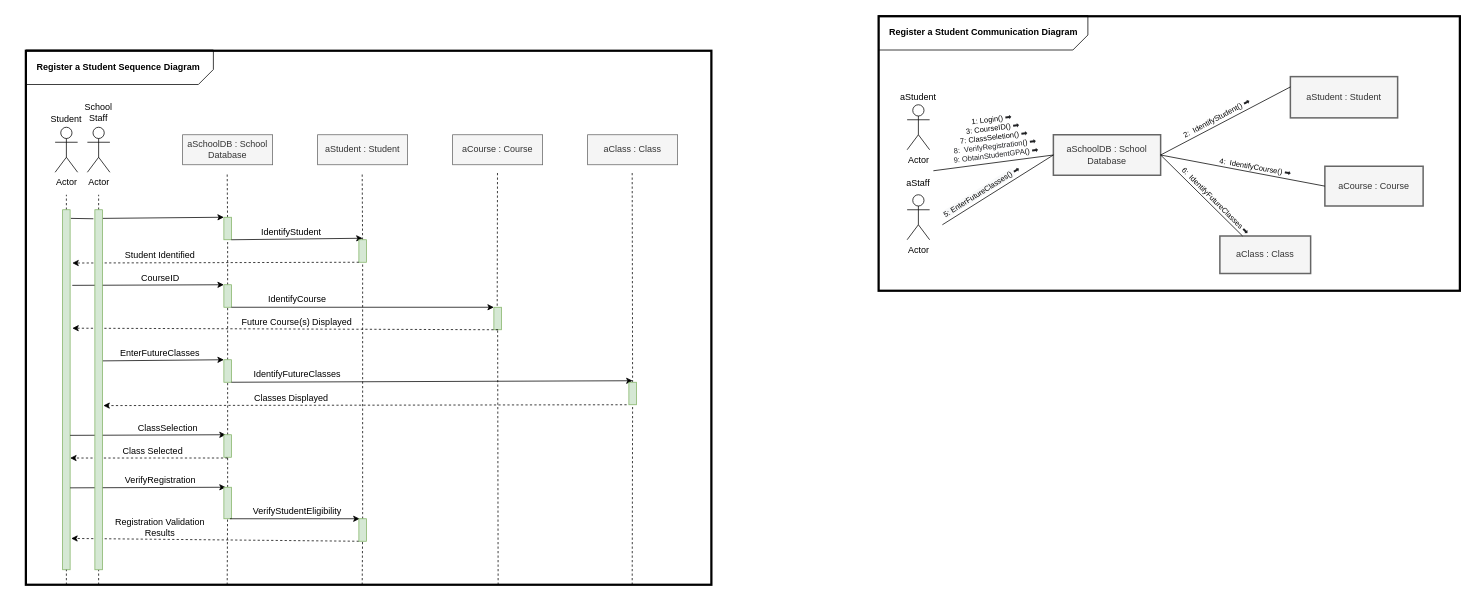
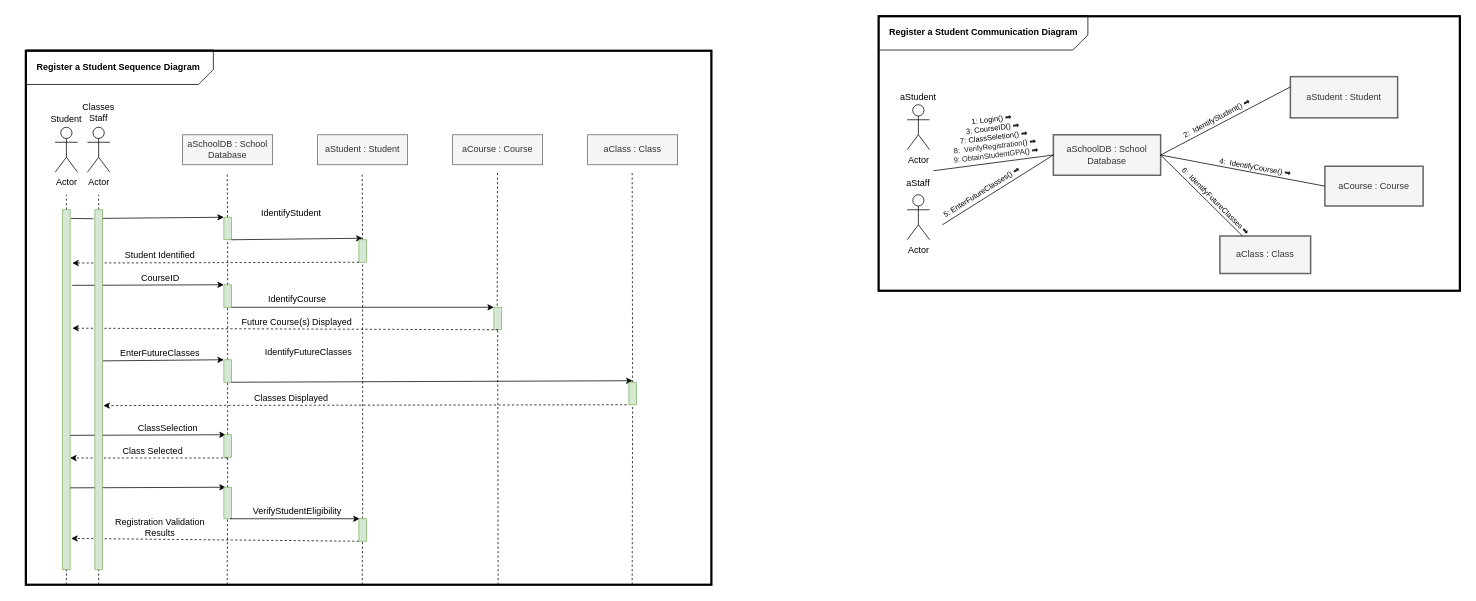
node "School Staff": label "School Staff" -> "Classes Staff"
node "IdentifyStudent": moved (291, 232) -> (291, 213)
node "IdentifyFutureClasses": moved (297, 375) -> (308, 352)
node "VerifyRegistration": removed
